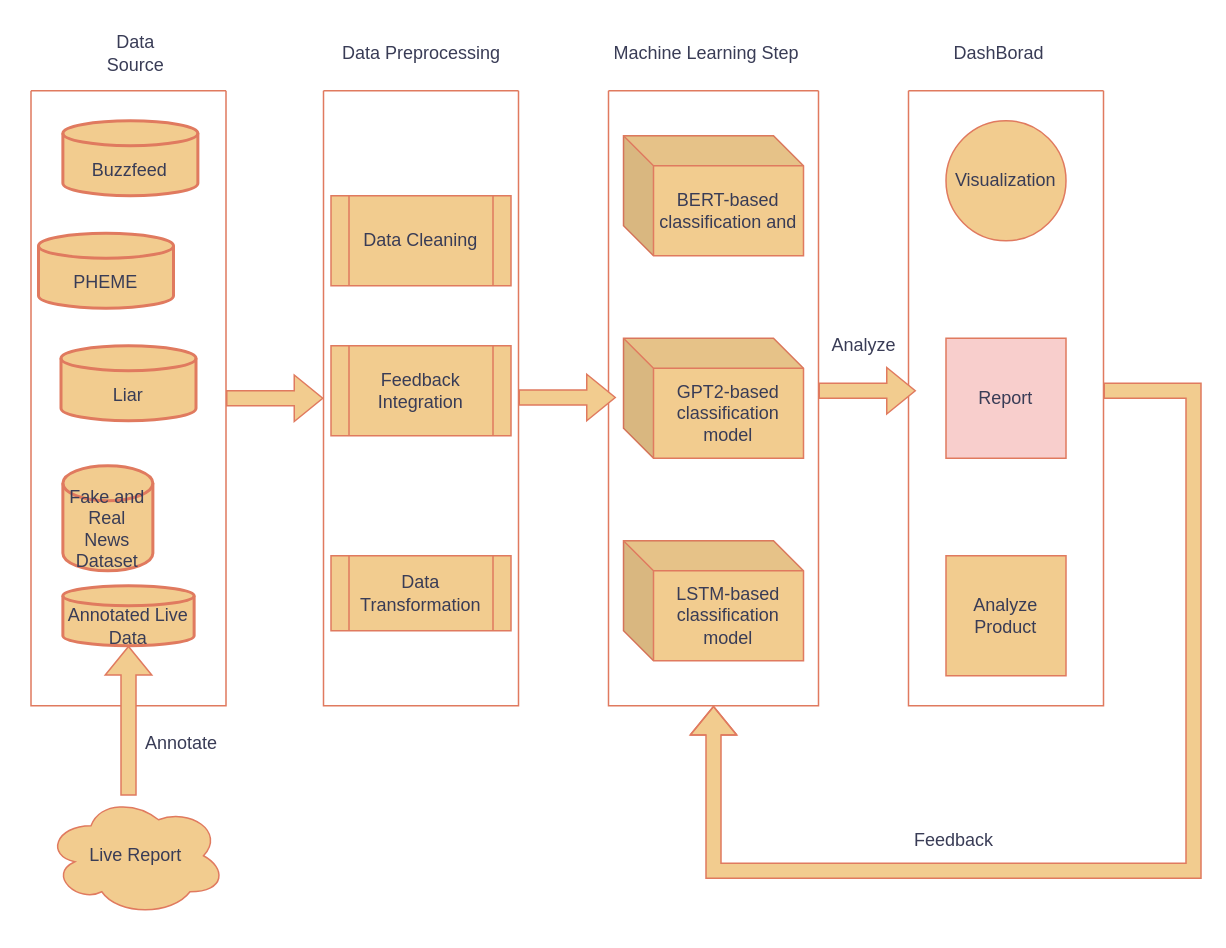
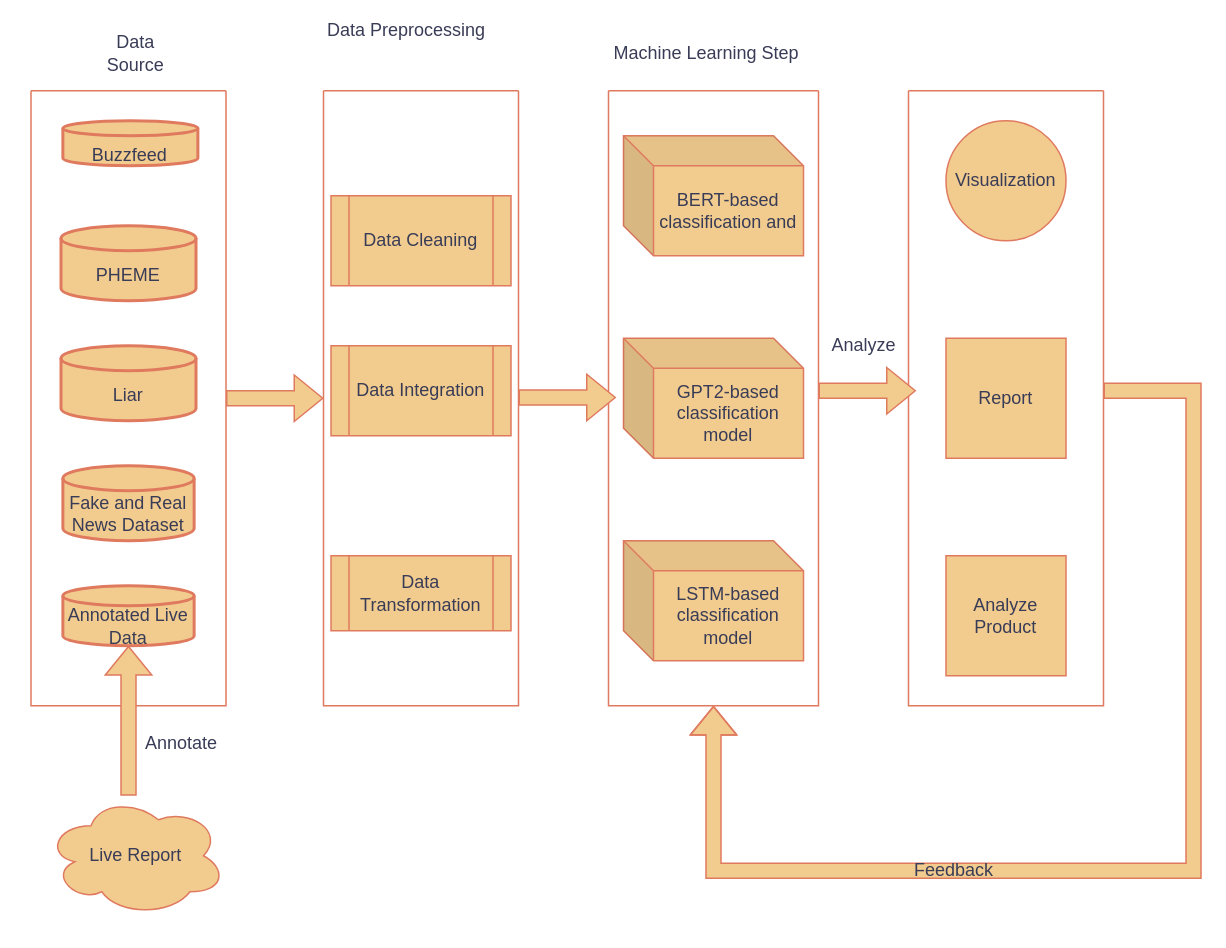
node "Data Preprocessing": moved (421, 53) -> (406, 31)
node "DashBorad": removed
node "Buzzfeed": size 135x75 -> 135x45
node "PHEME": moved (106, 271) -> (128, 263)
node "Feedback Integration": label "Feedback Integration" -> "Data Integration"
node "Report": fillcolor #f8cecc -> #f2cc8f
node "Fake and Real News Dataset": size 90x105 -> 131x75
node "Feedback": moved (953, 841) -> (953, 871)
